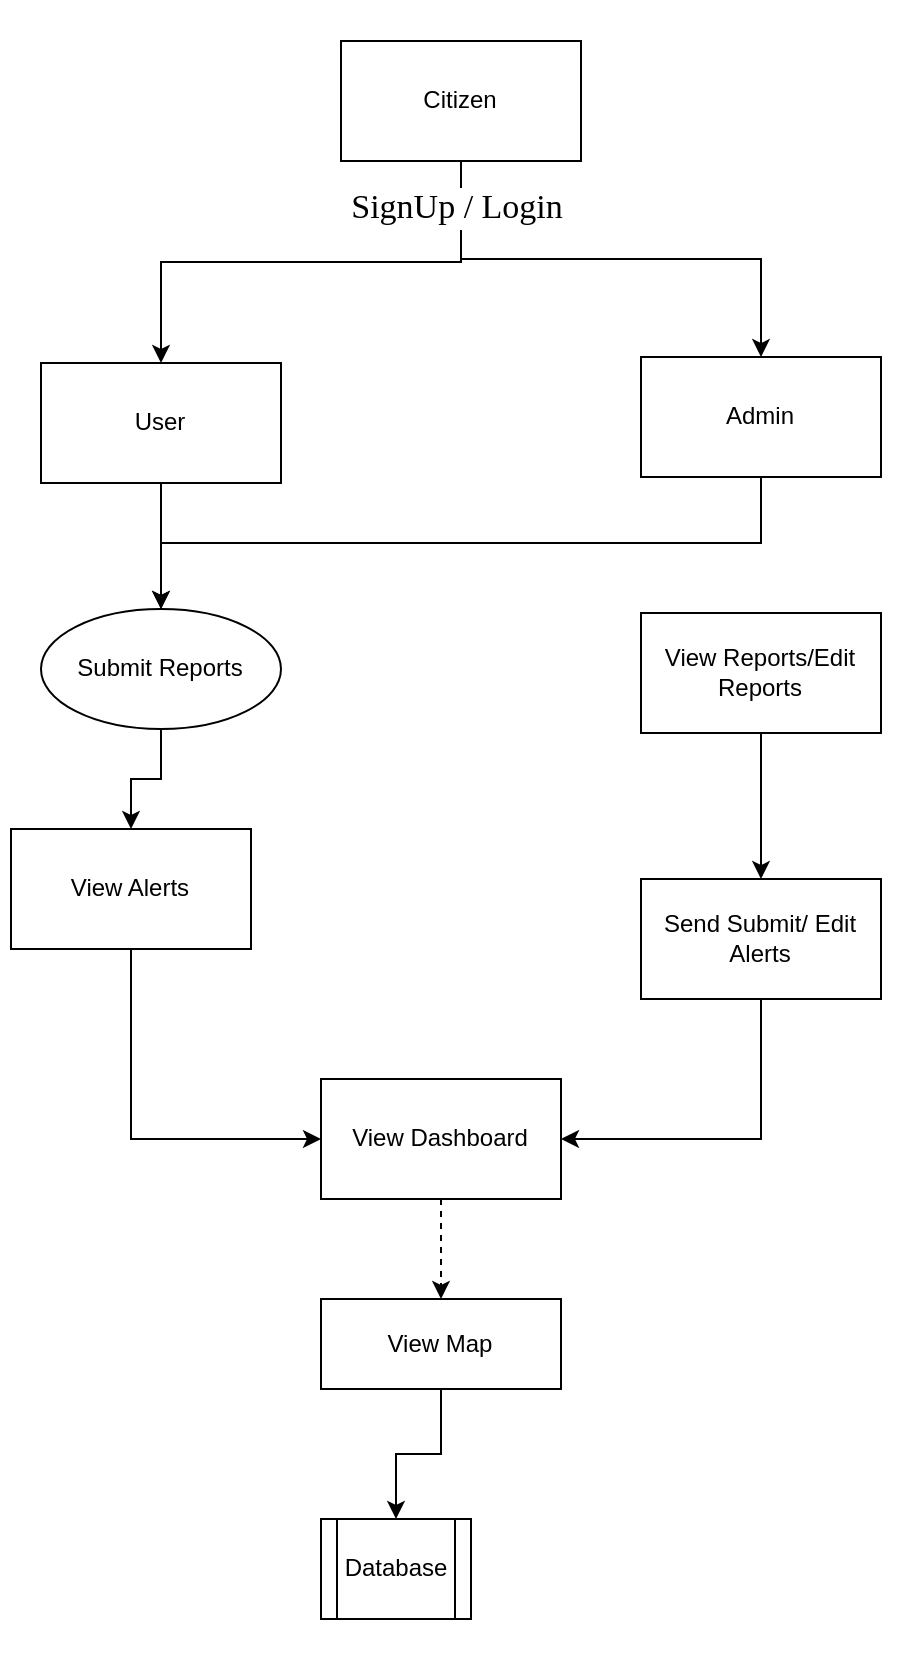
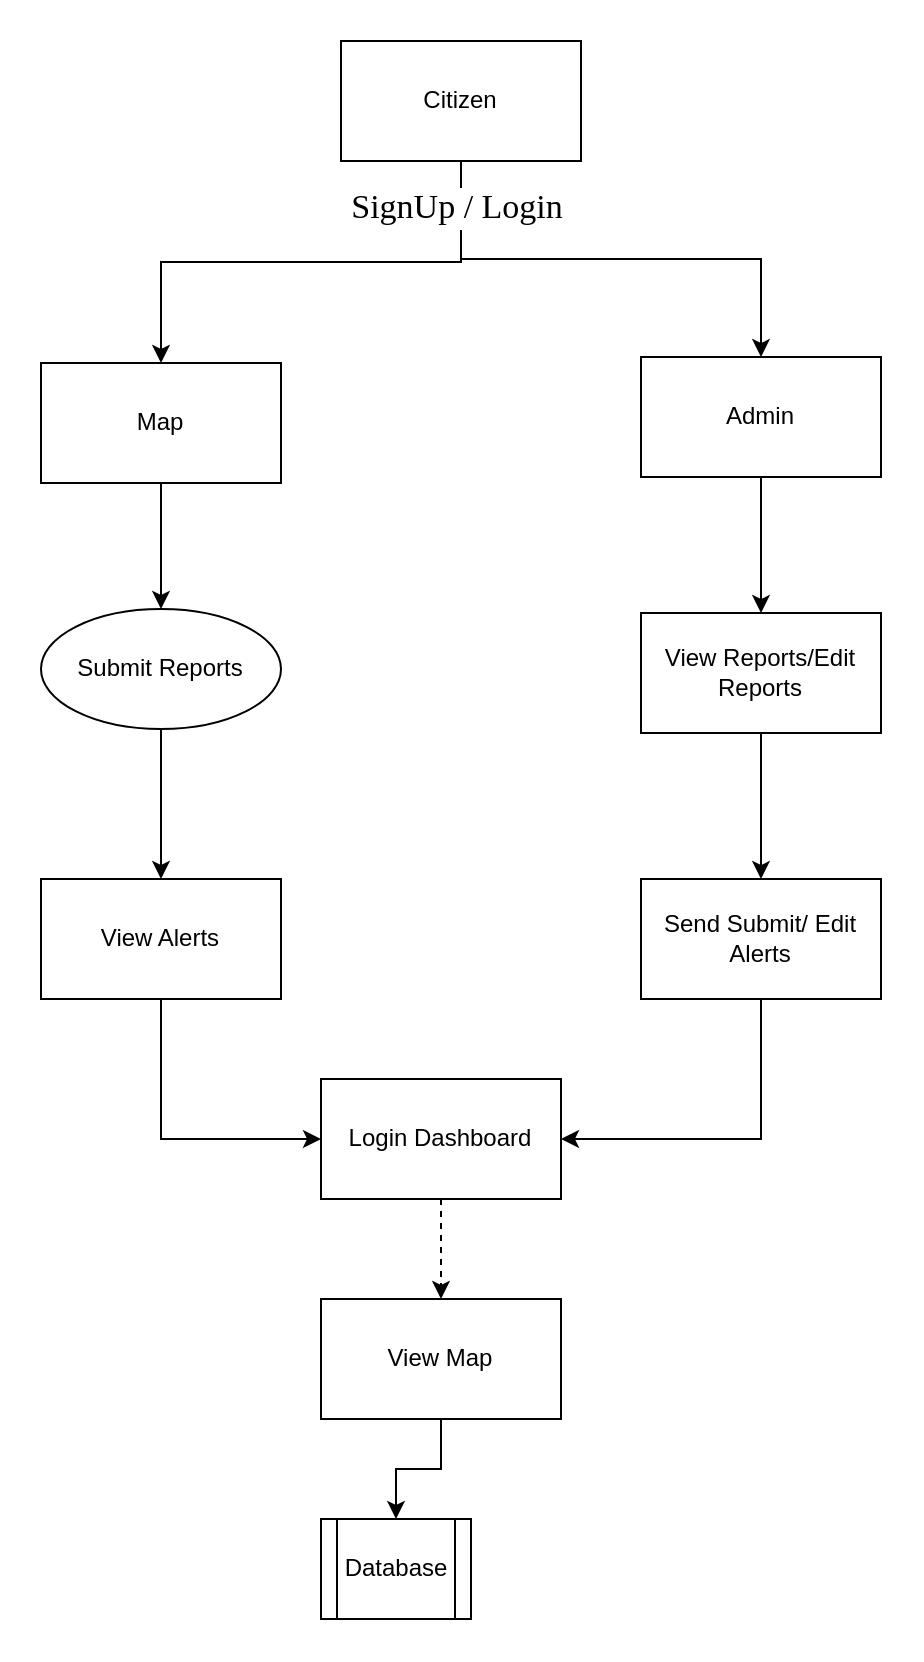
node "User": label "User" -> "Map"
edge "Admin" -> "Submit Reports": now "Admin" -> "View Reports/Edit Reports"
node "View Alerts": moved (131, 889) -> (161, 939)
node "View Dashboard": label "View Dashboard" -> "Login Dashboard"
node "View Map": size 240x90 -> 240x120
